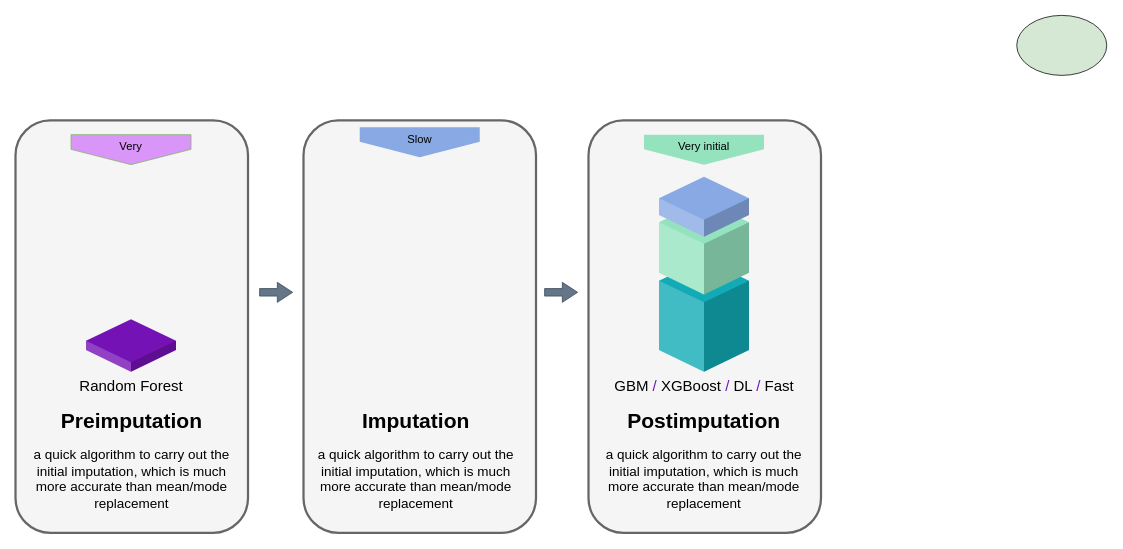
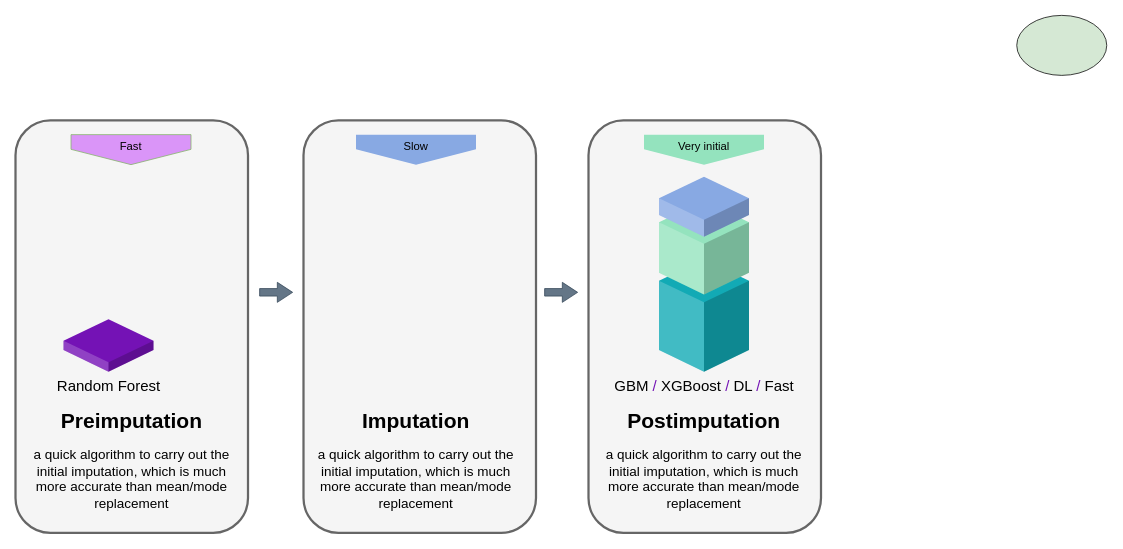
node "Slow": moved (420, 142) -> (416, 150)
node "Very": label "Very" -> "Fast"
node "Random Forest": moved (131, 345) -> (108, 345)
